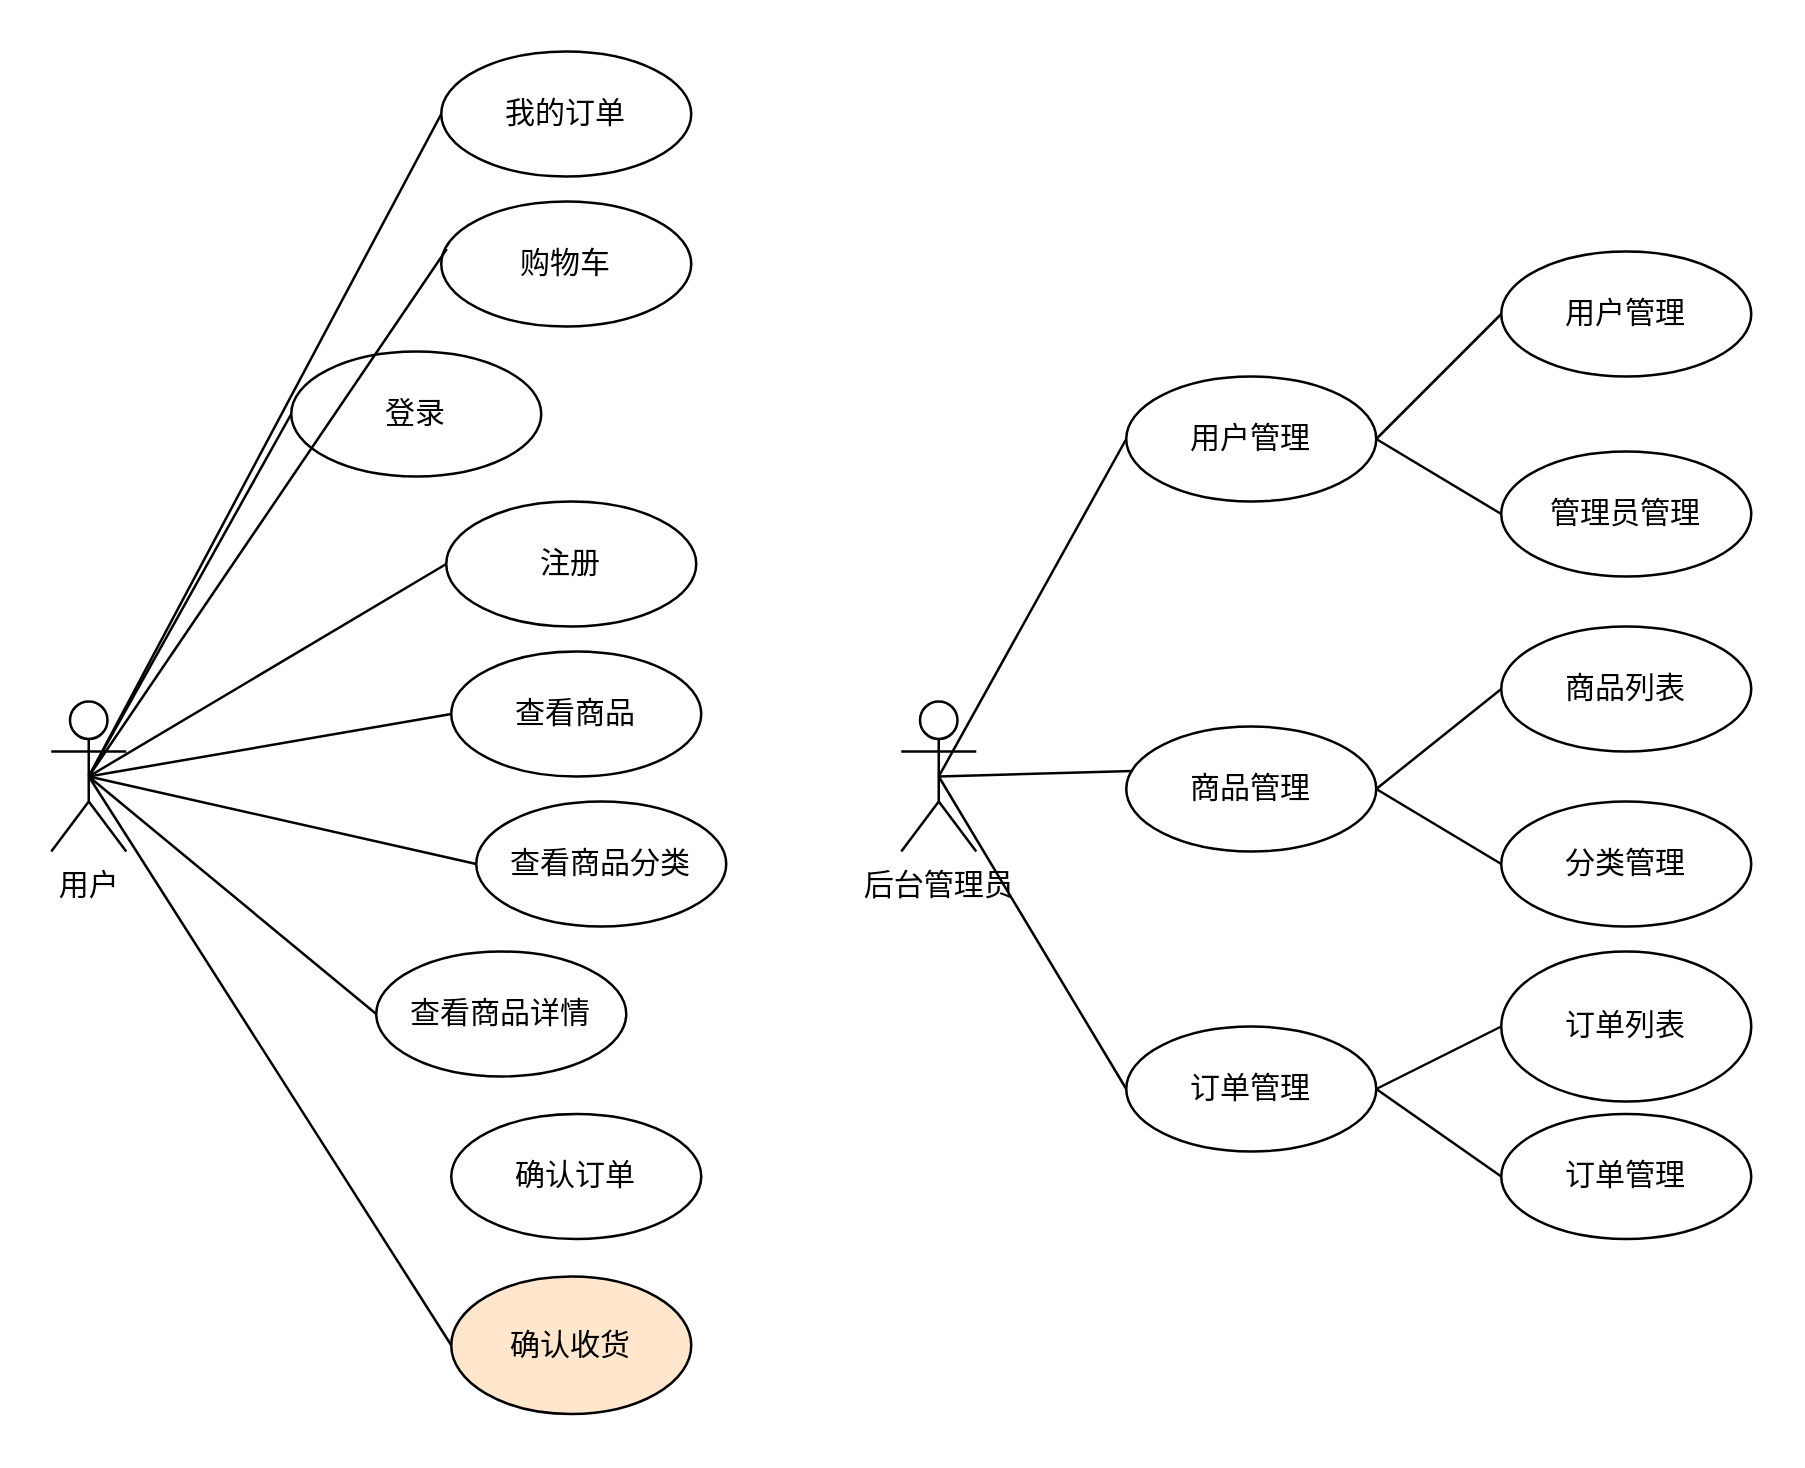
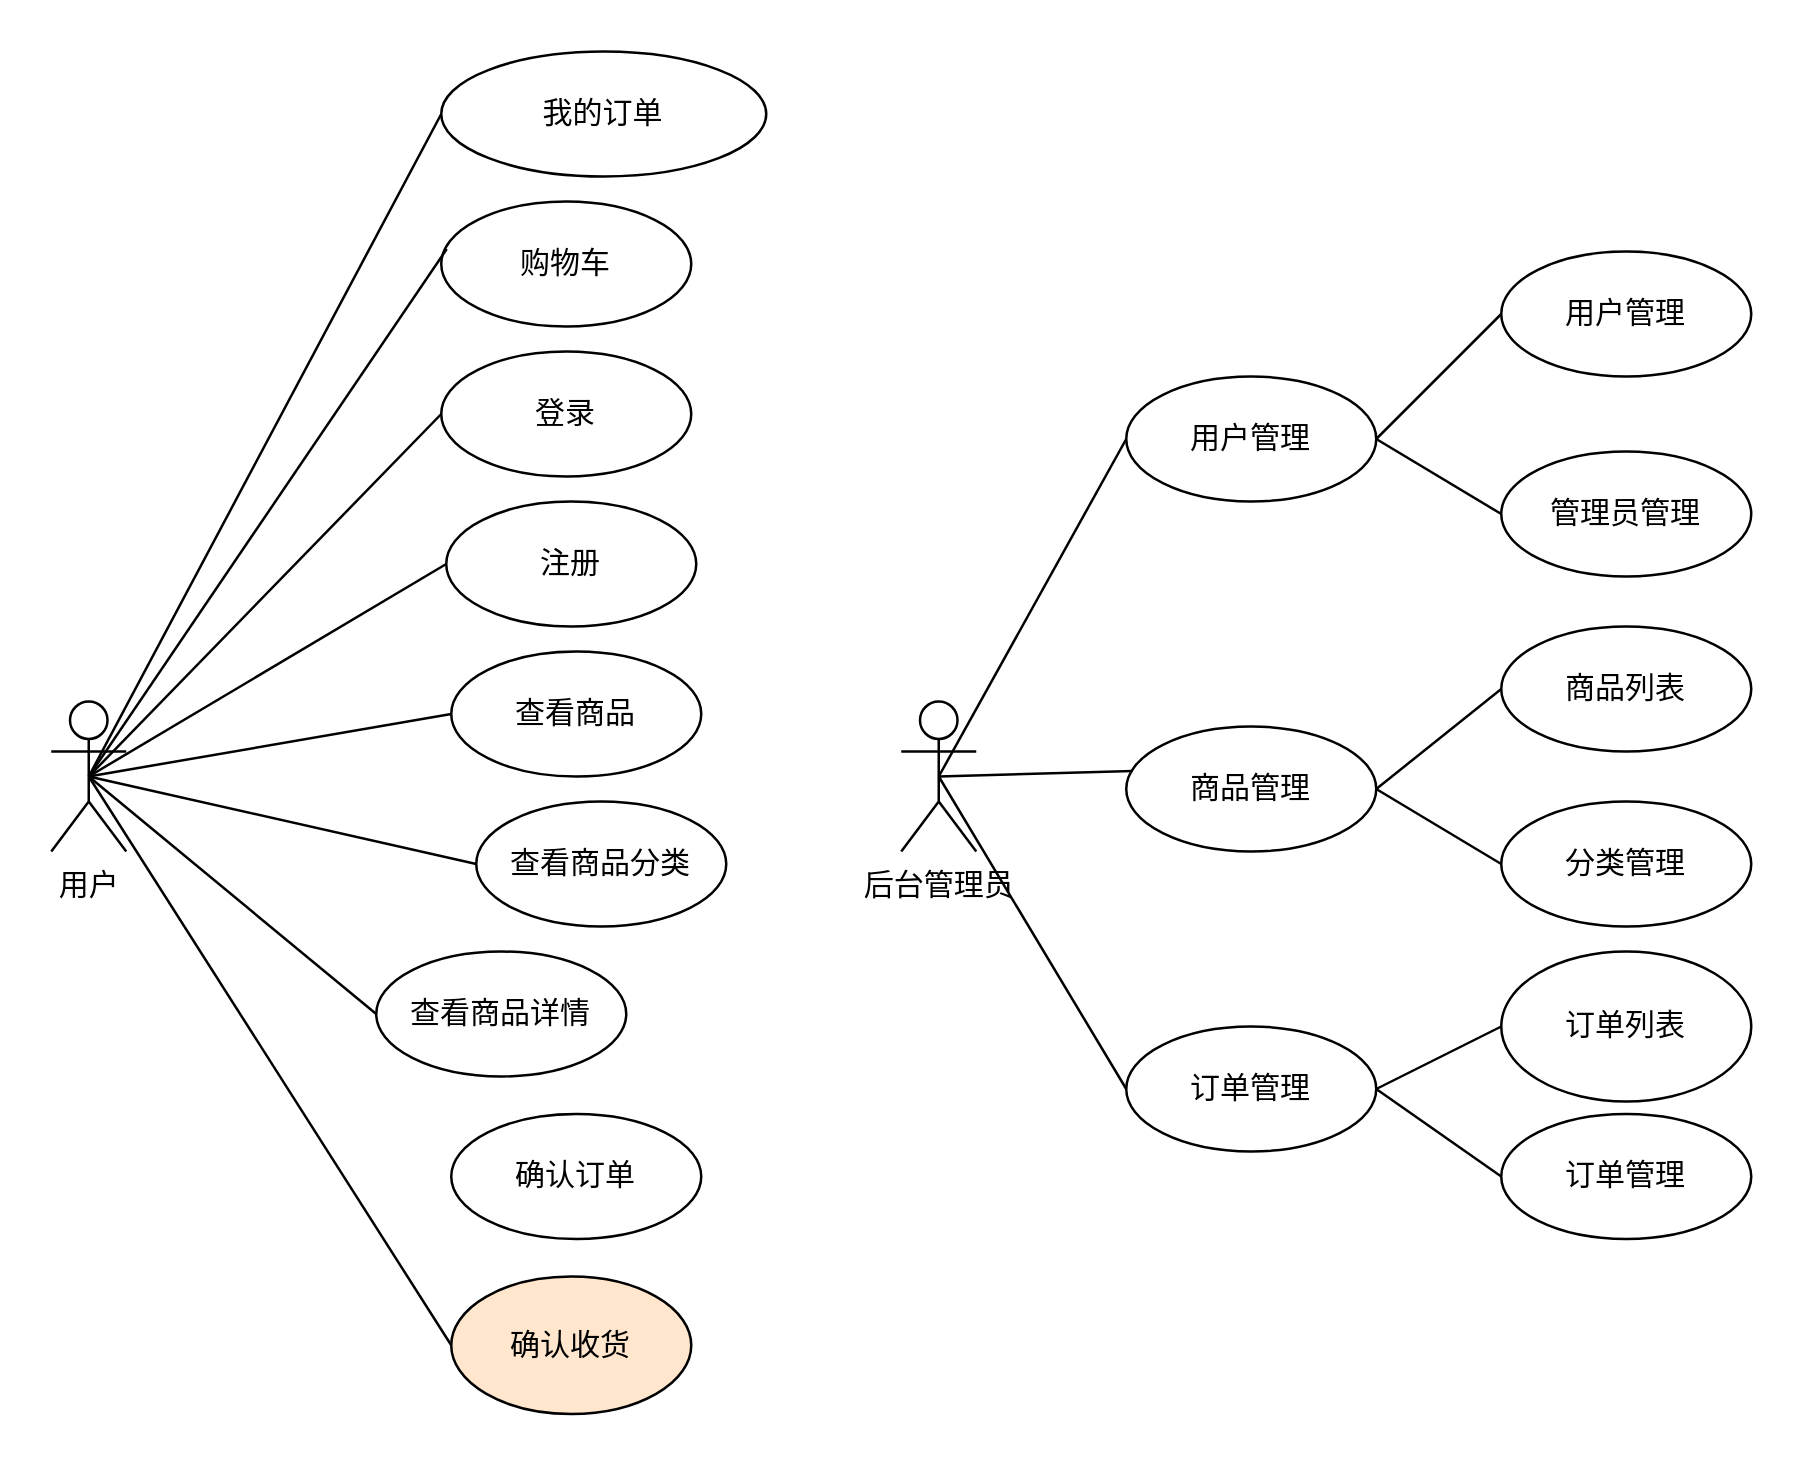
node "我的订单": size 250x125 -> 325x125
node "登录": moved (416, 414) -> (566, 414)
